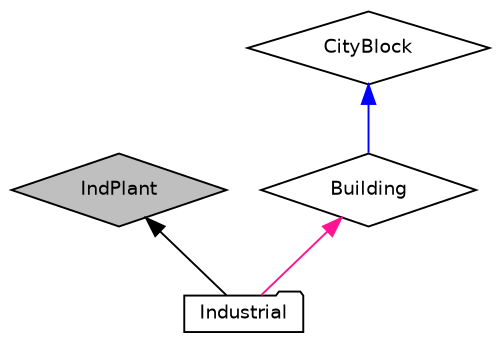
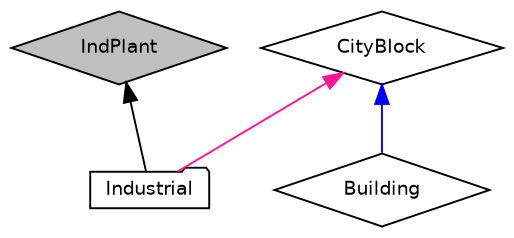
edge "Industrial" -> "Building": now "Industrial" -> "CityBlock"
